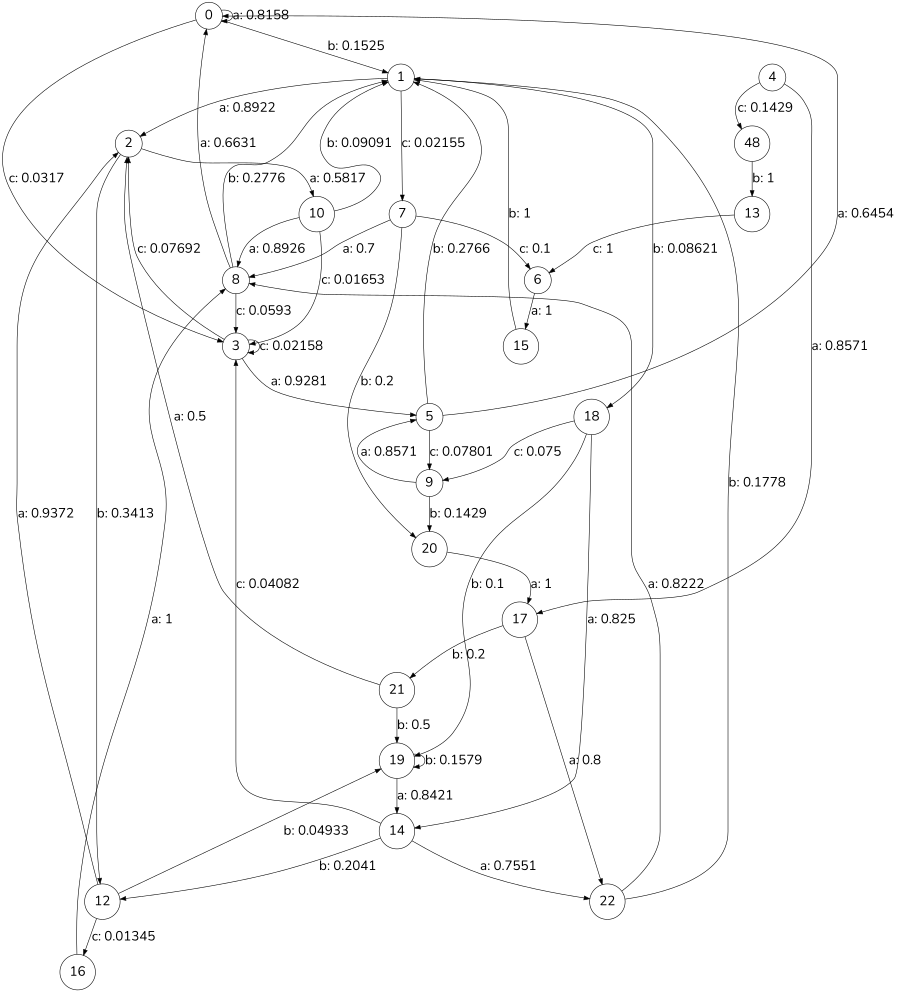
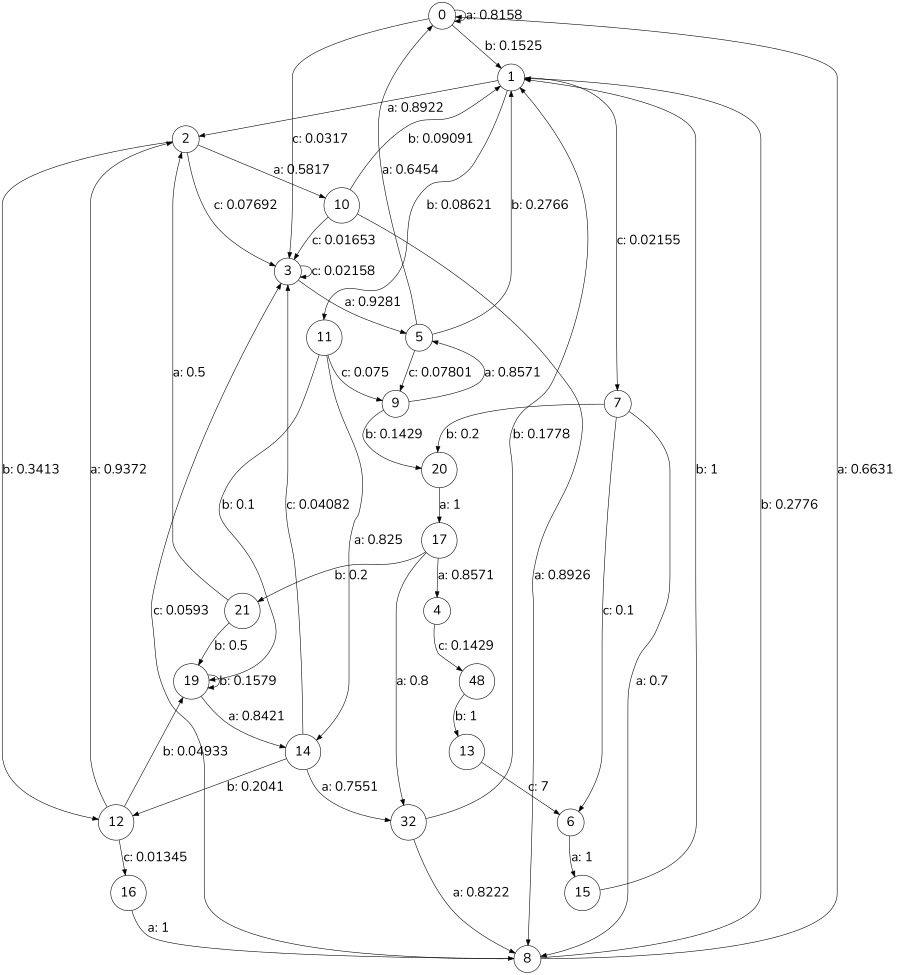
edge "13" -> "6": label "c: 1        " -> "c: 7        "
edge "3" -> "2": reversed
node "18": label "18" -> "11"
edge "4" -> "17": reversed
node "22": label "22" -> "32"
